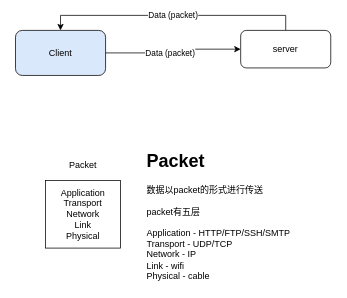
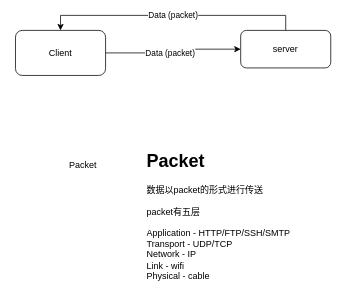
node "Client": fillcolor #dae8fc -> #ffffff
node "Application Transport Network Link Physical": removed
